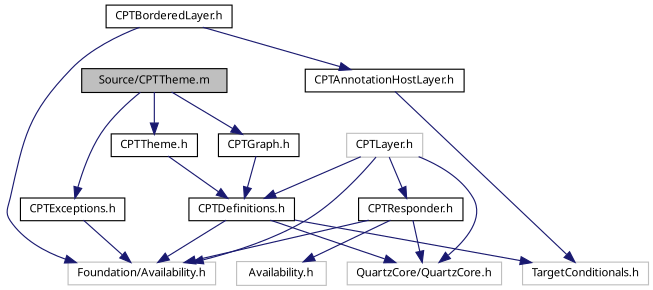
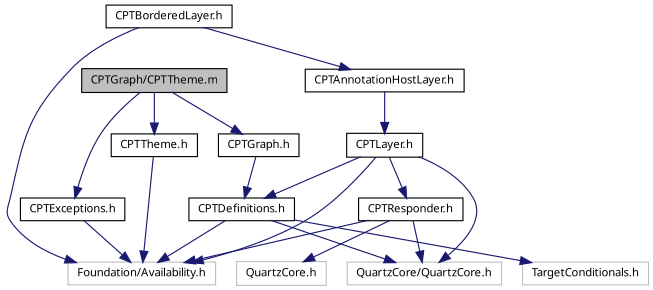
node "Source/CPTTheme.m": label "Source/CPTTheme.m" -> "CPTGraph/CPTTheme.m"
node "CPTLayer.h": color grey75 -> black
edge "CPTAnnotationHostLayer.h" -> "TargetConditionals.h": now "CPTAnnotationHostLayer.h" -> "CPTLayer.h"
edge "CPTTheme.h" -> "CPTDefinitions.h": now "CPTTheme.h" -> "Foundation/Availability.h"
node "Availability.h": label "Availability.h" -> "QuartzCore.h"
